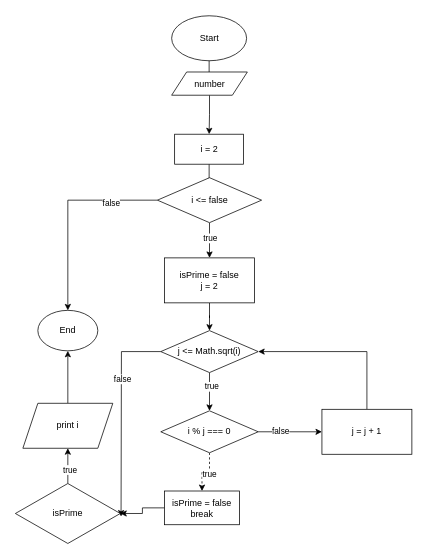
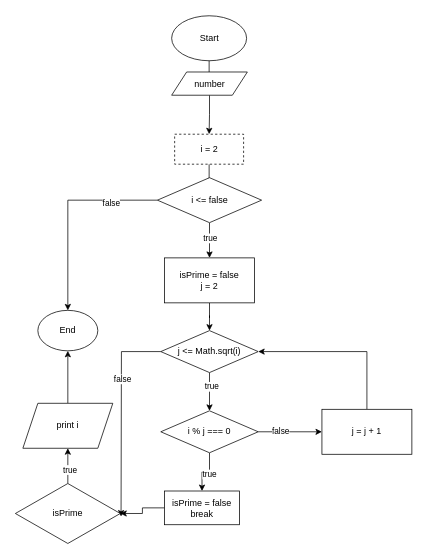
node "i = 2": style solid -> dashed
edge "i % j === 0" -> "isPrime = false break": style dashed -> solid
